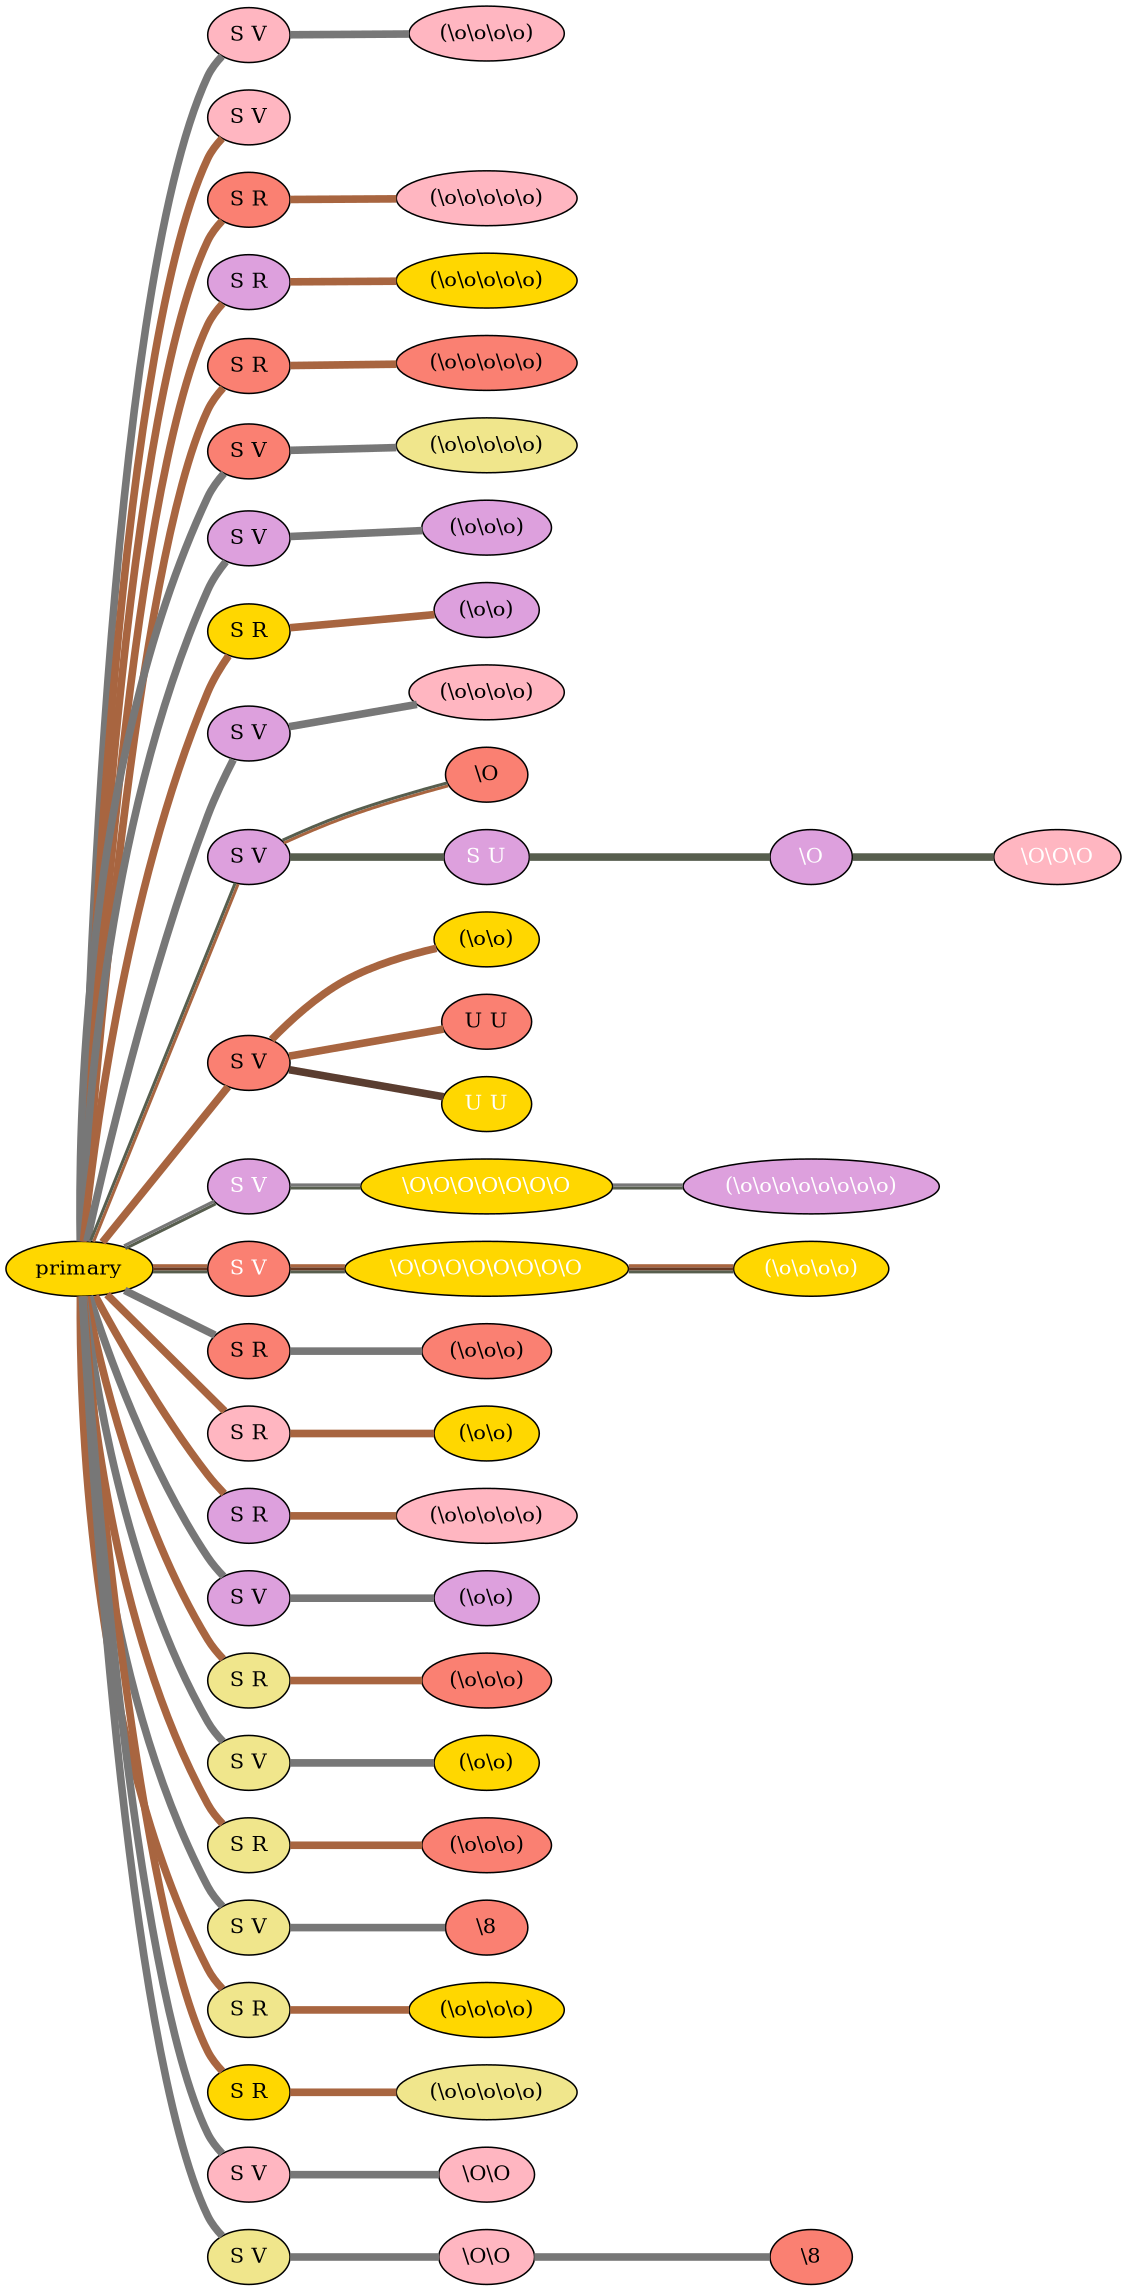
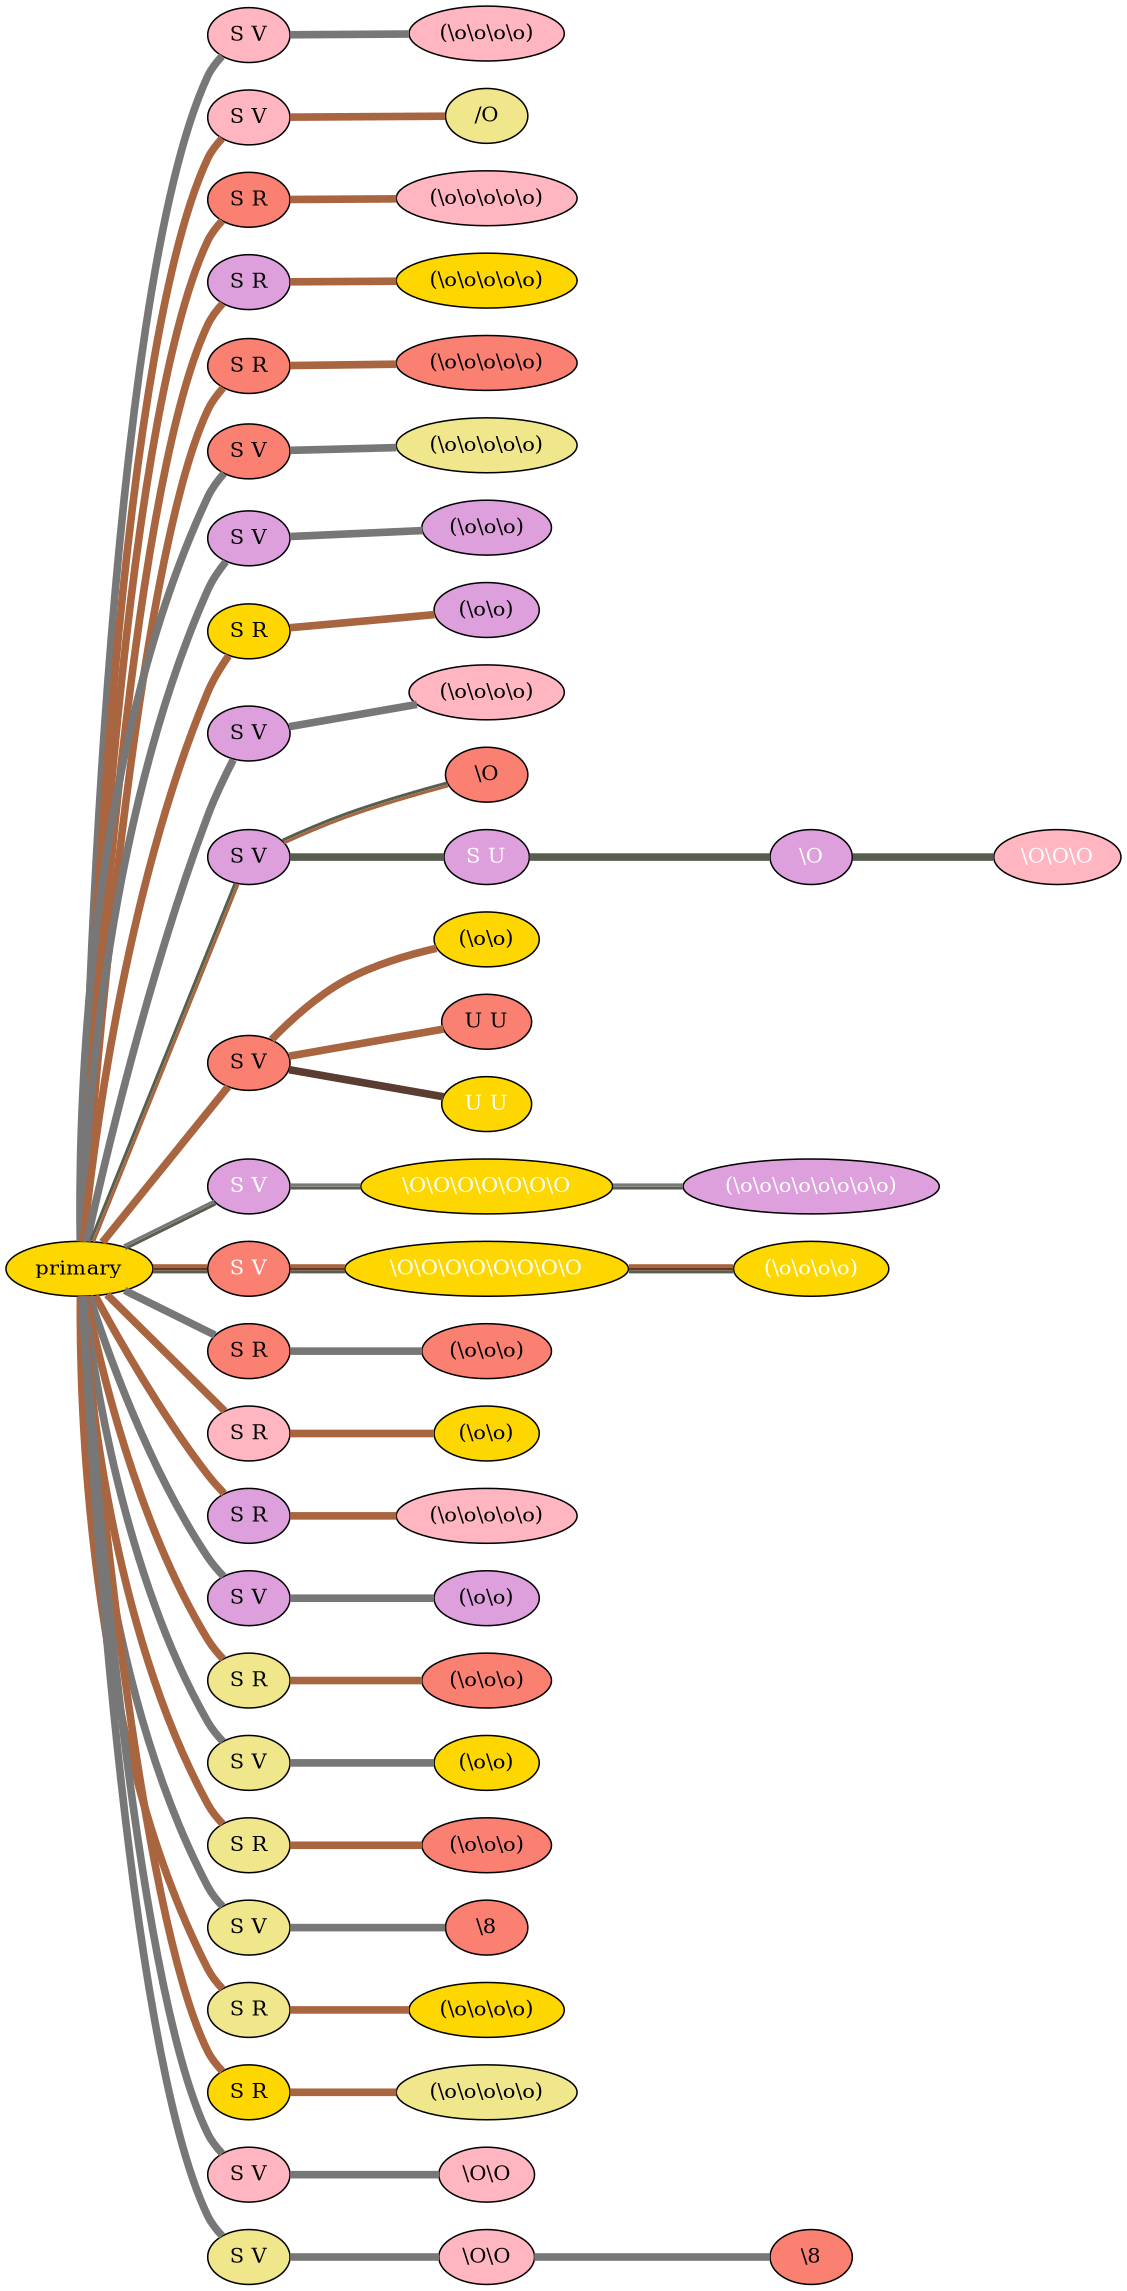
node "/O": added
